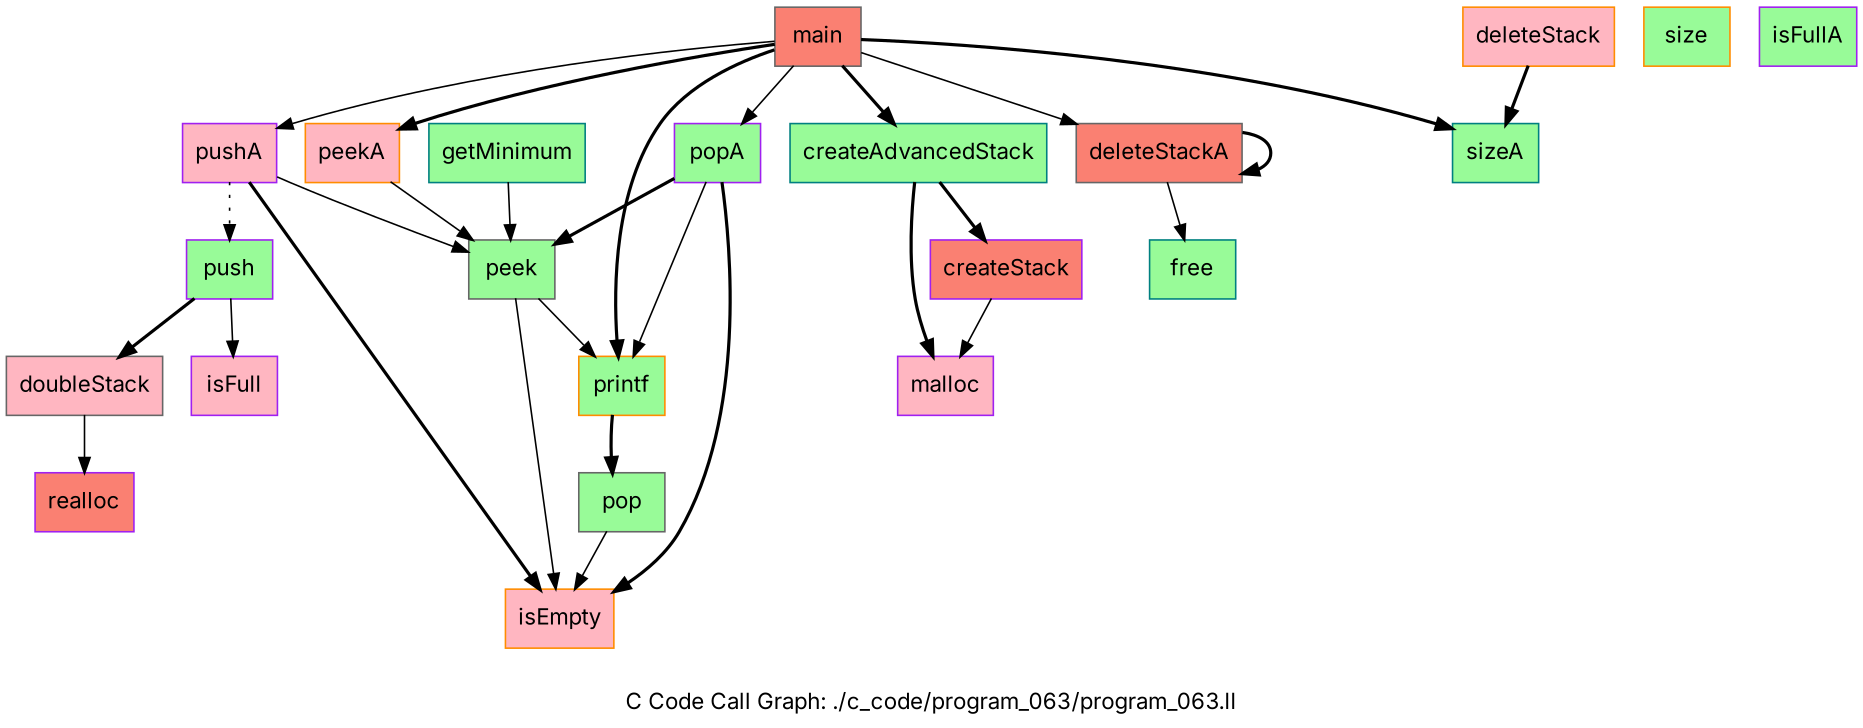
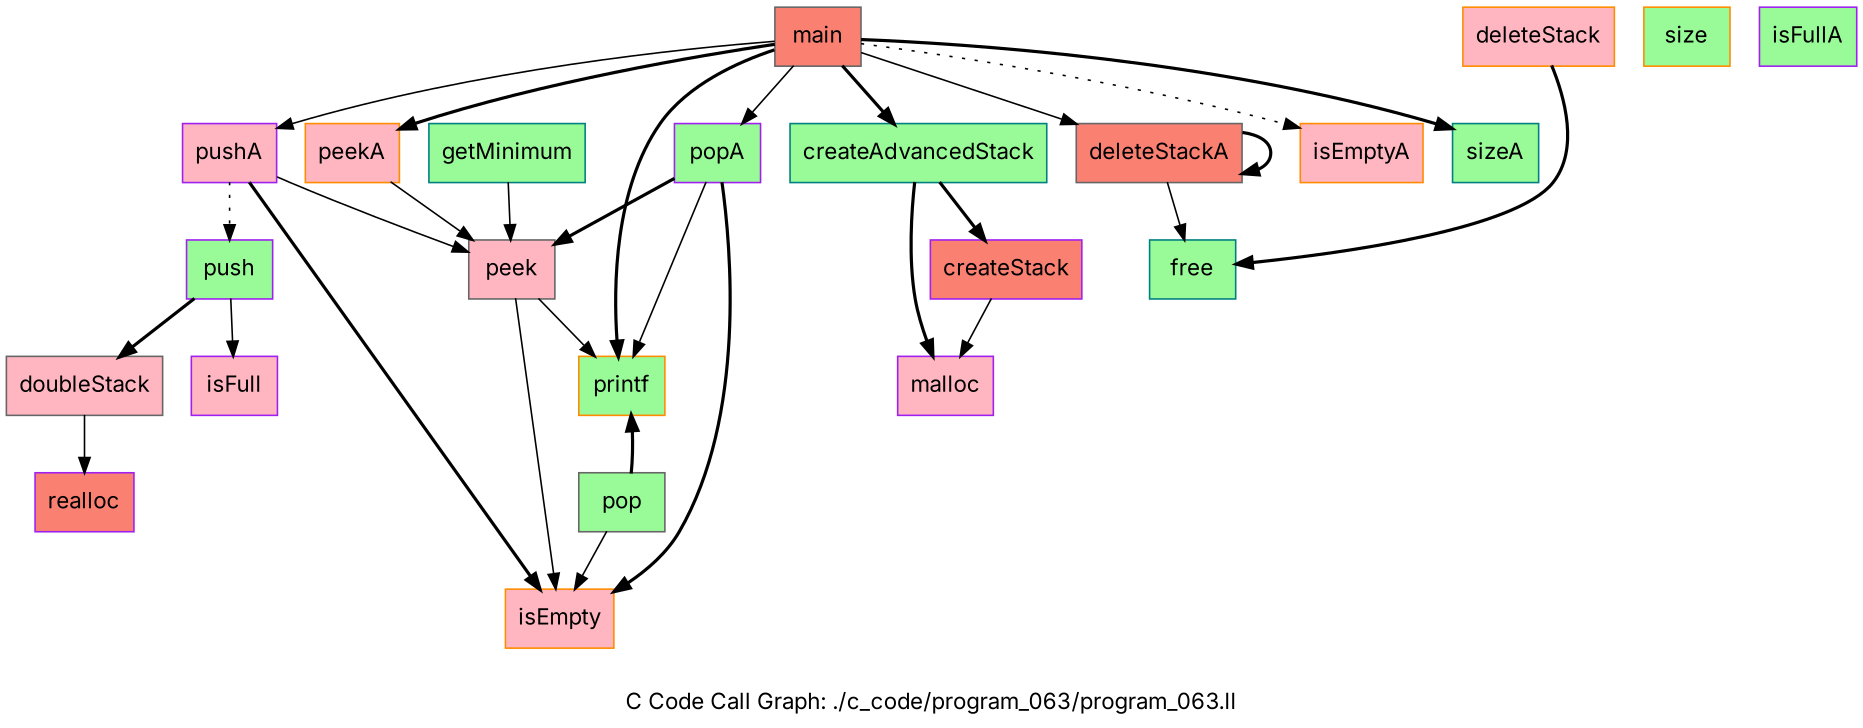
edge "deleteStack" -> "sizeA": now "deleteStack" -> "free"
node "isEmptyA": added
node "peek": fillcolor palegreen -> lightpink
edge "printf" -> "pop": reversed
